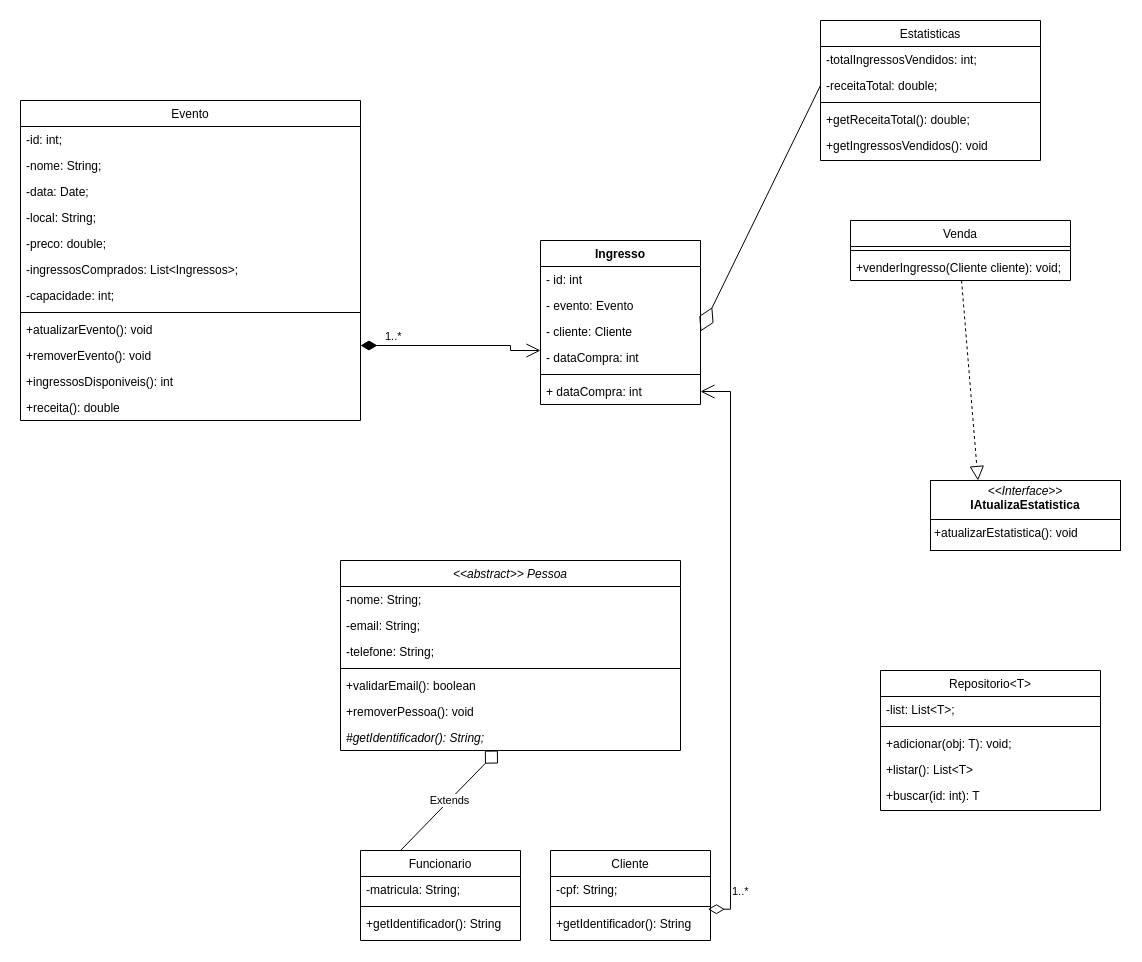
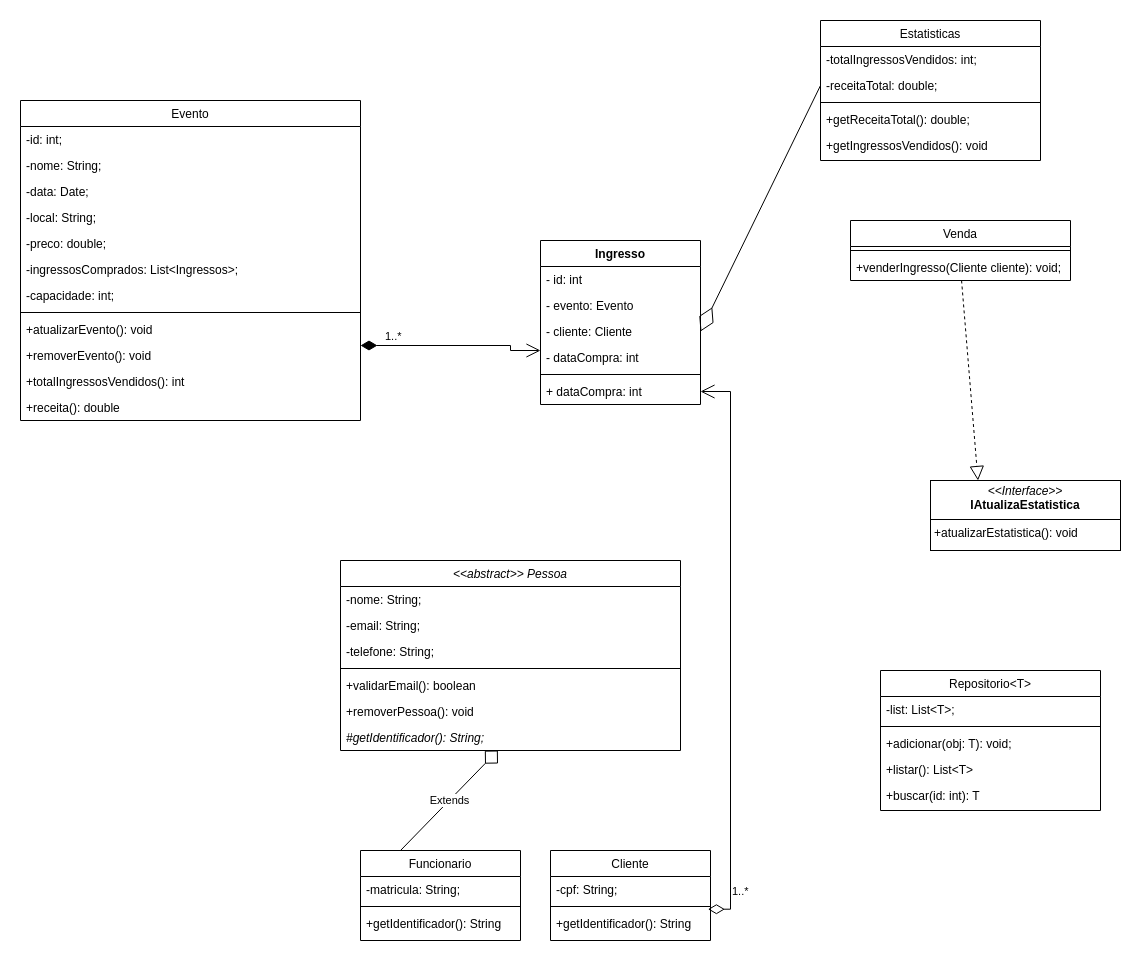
node "+ingressosDisponiveis(): int": label "+ingressosDisponiveis(): int" -> "+totalIngressosVendidos(): int"
